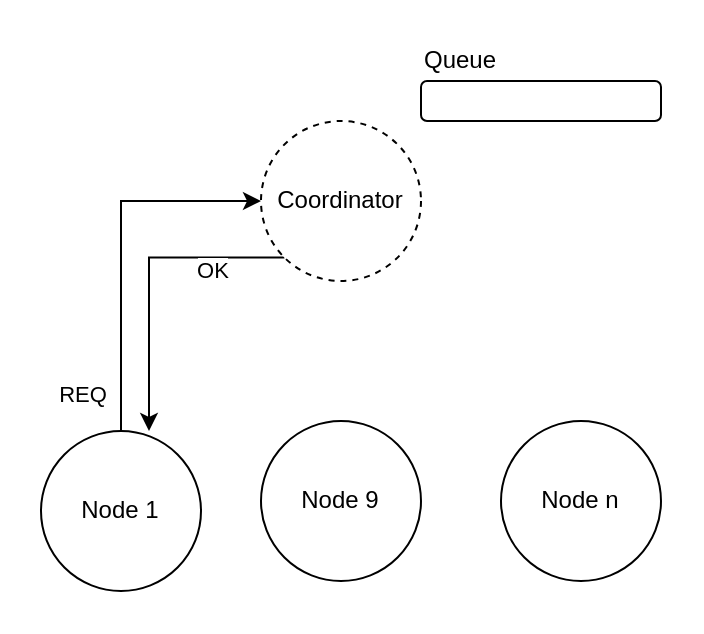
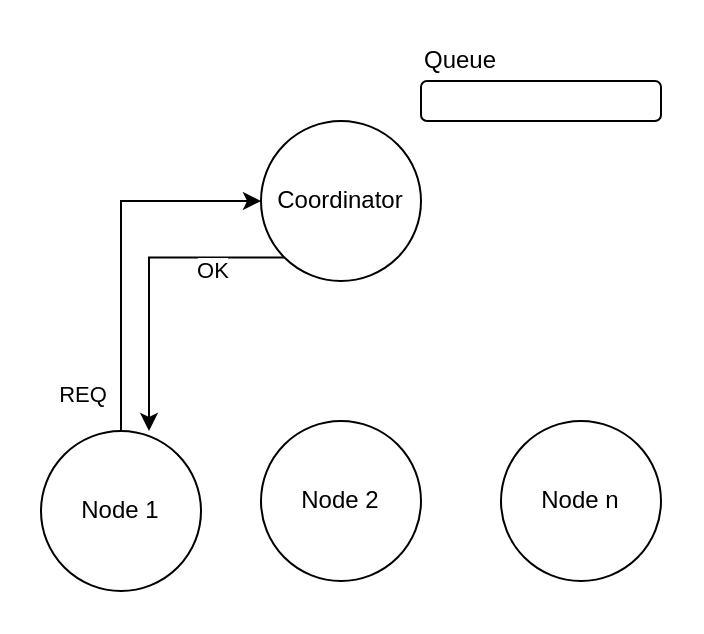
node "Coordinator": style dashed -> solid
node "Node 9": label "Node 9" -> "Node 2"
